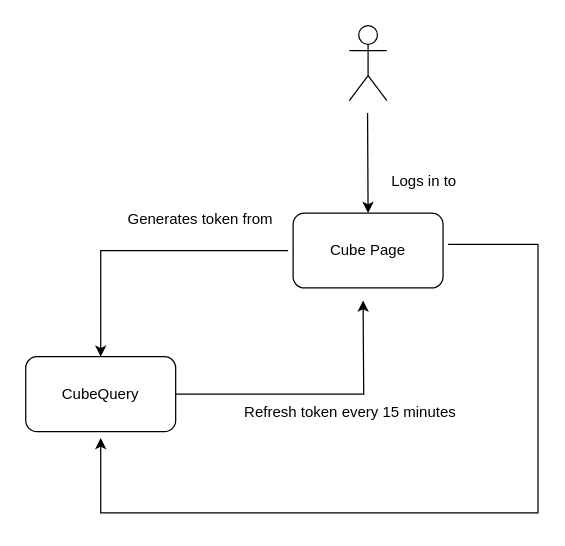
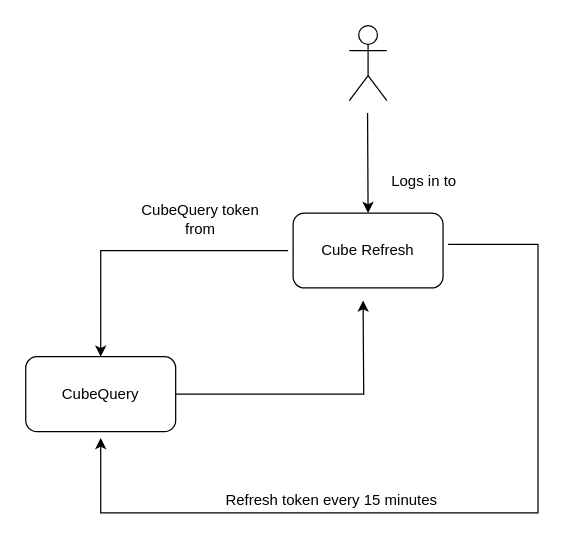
node "Generates token from": label "Generates token from" -> "CubeQuery token from"
node "Cube Page": label "Cube Page" -> "Cube Refresh"
node "Refresh token every 15 minutes": moved (351, 413) -> (332, 501)
